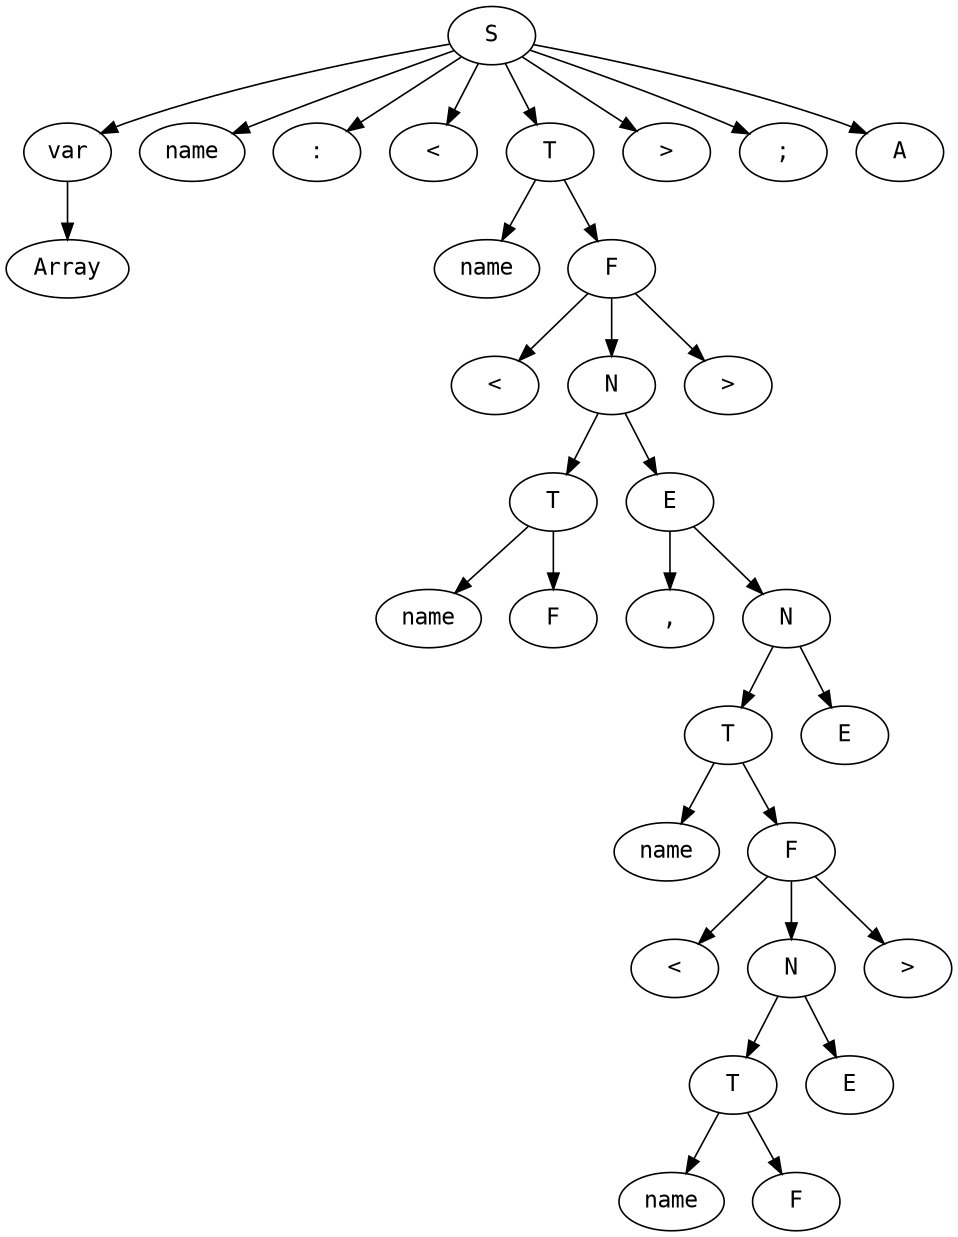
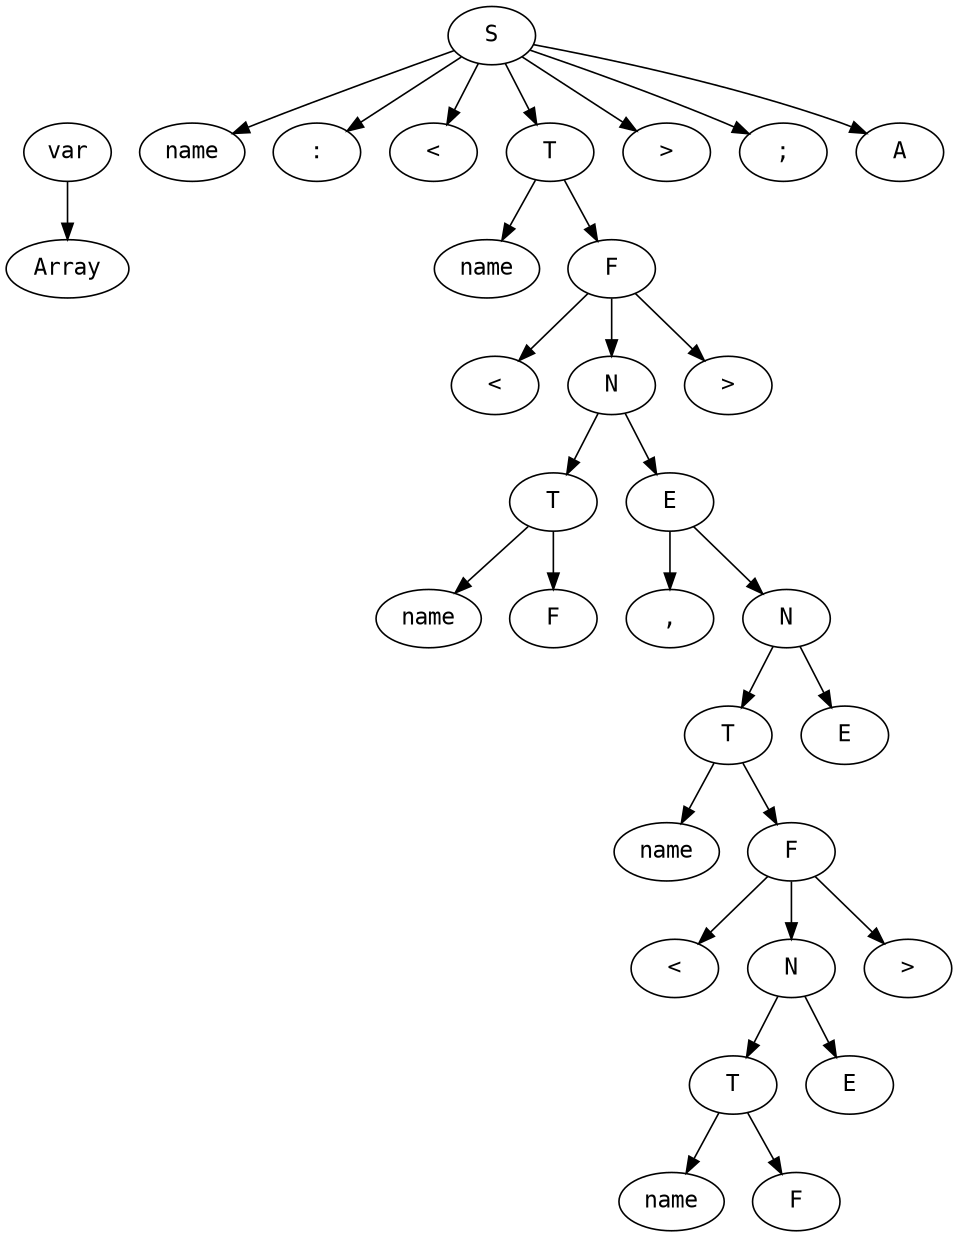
edge "S" -> "var": removed
